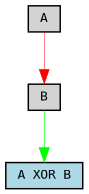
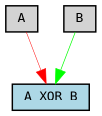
edge "A" -> "B": now "A" -> "A XOR B"
